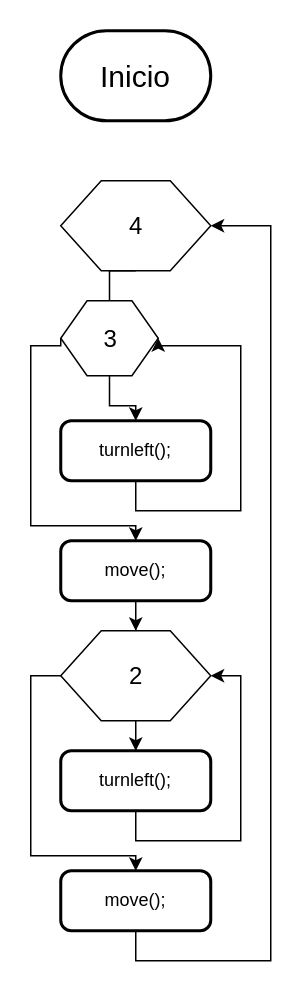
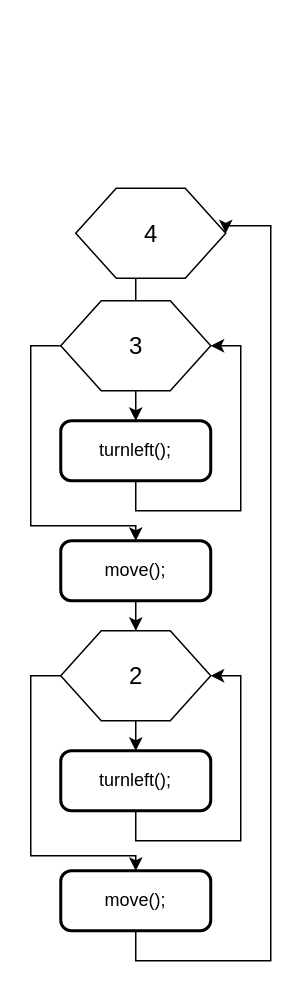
node "Inicio": removed
node "4": moved (136, 226) -> (151, 233)
node "3": size 98x75 -> 150x90
